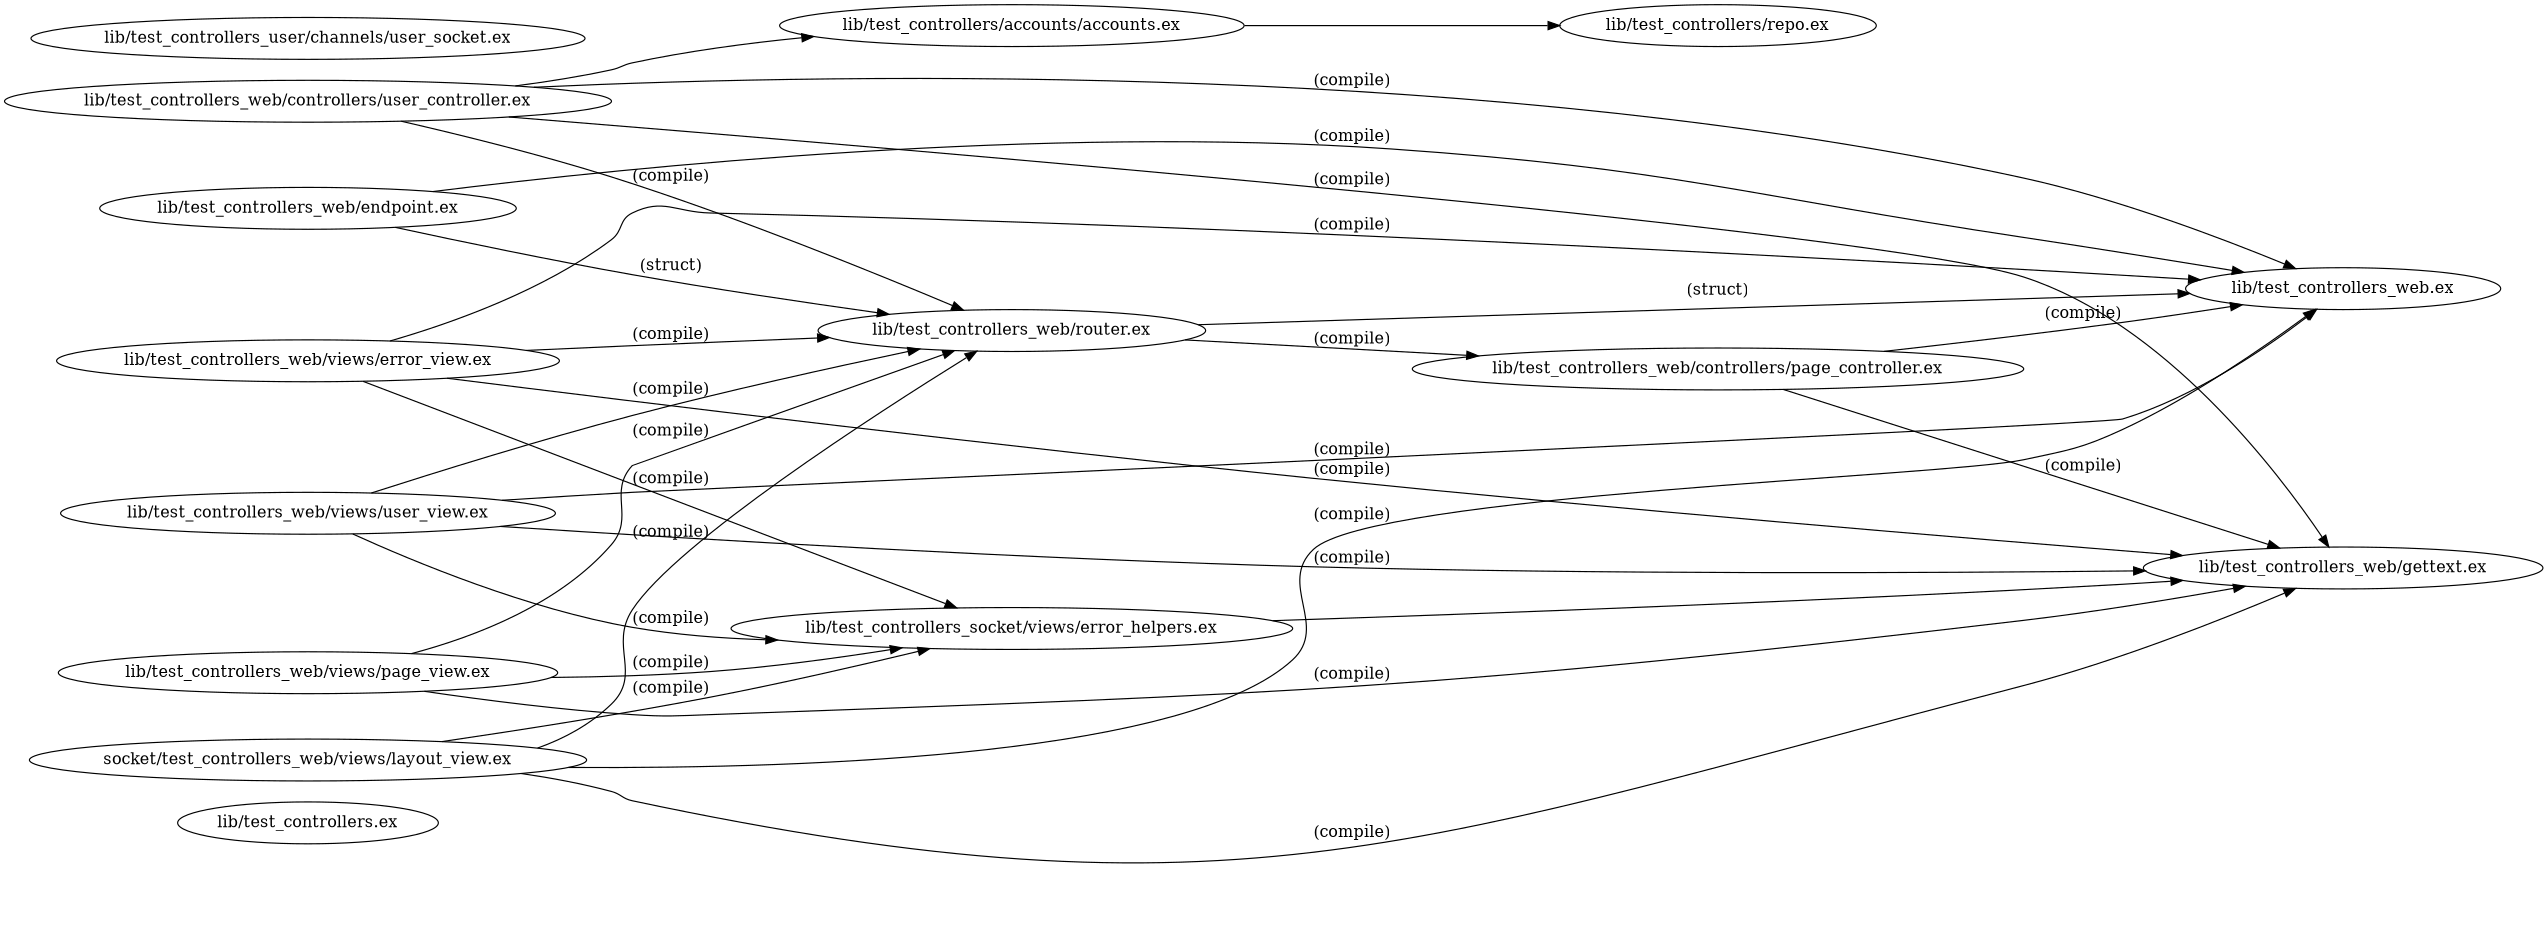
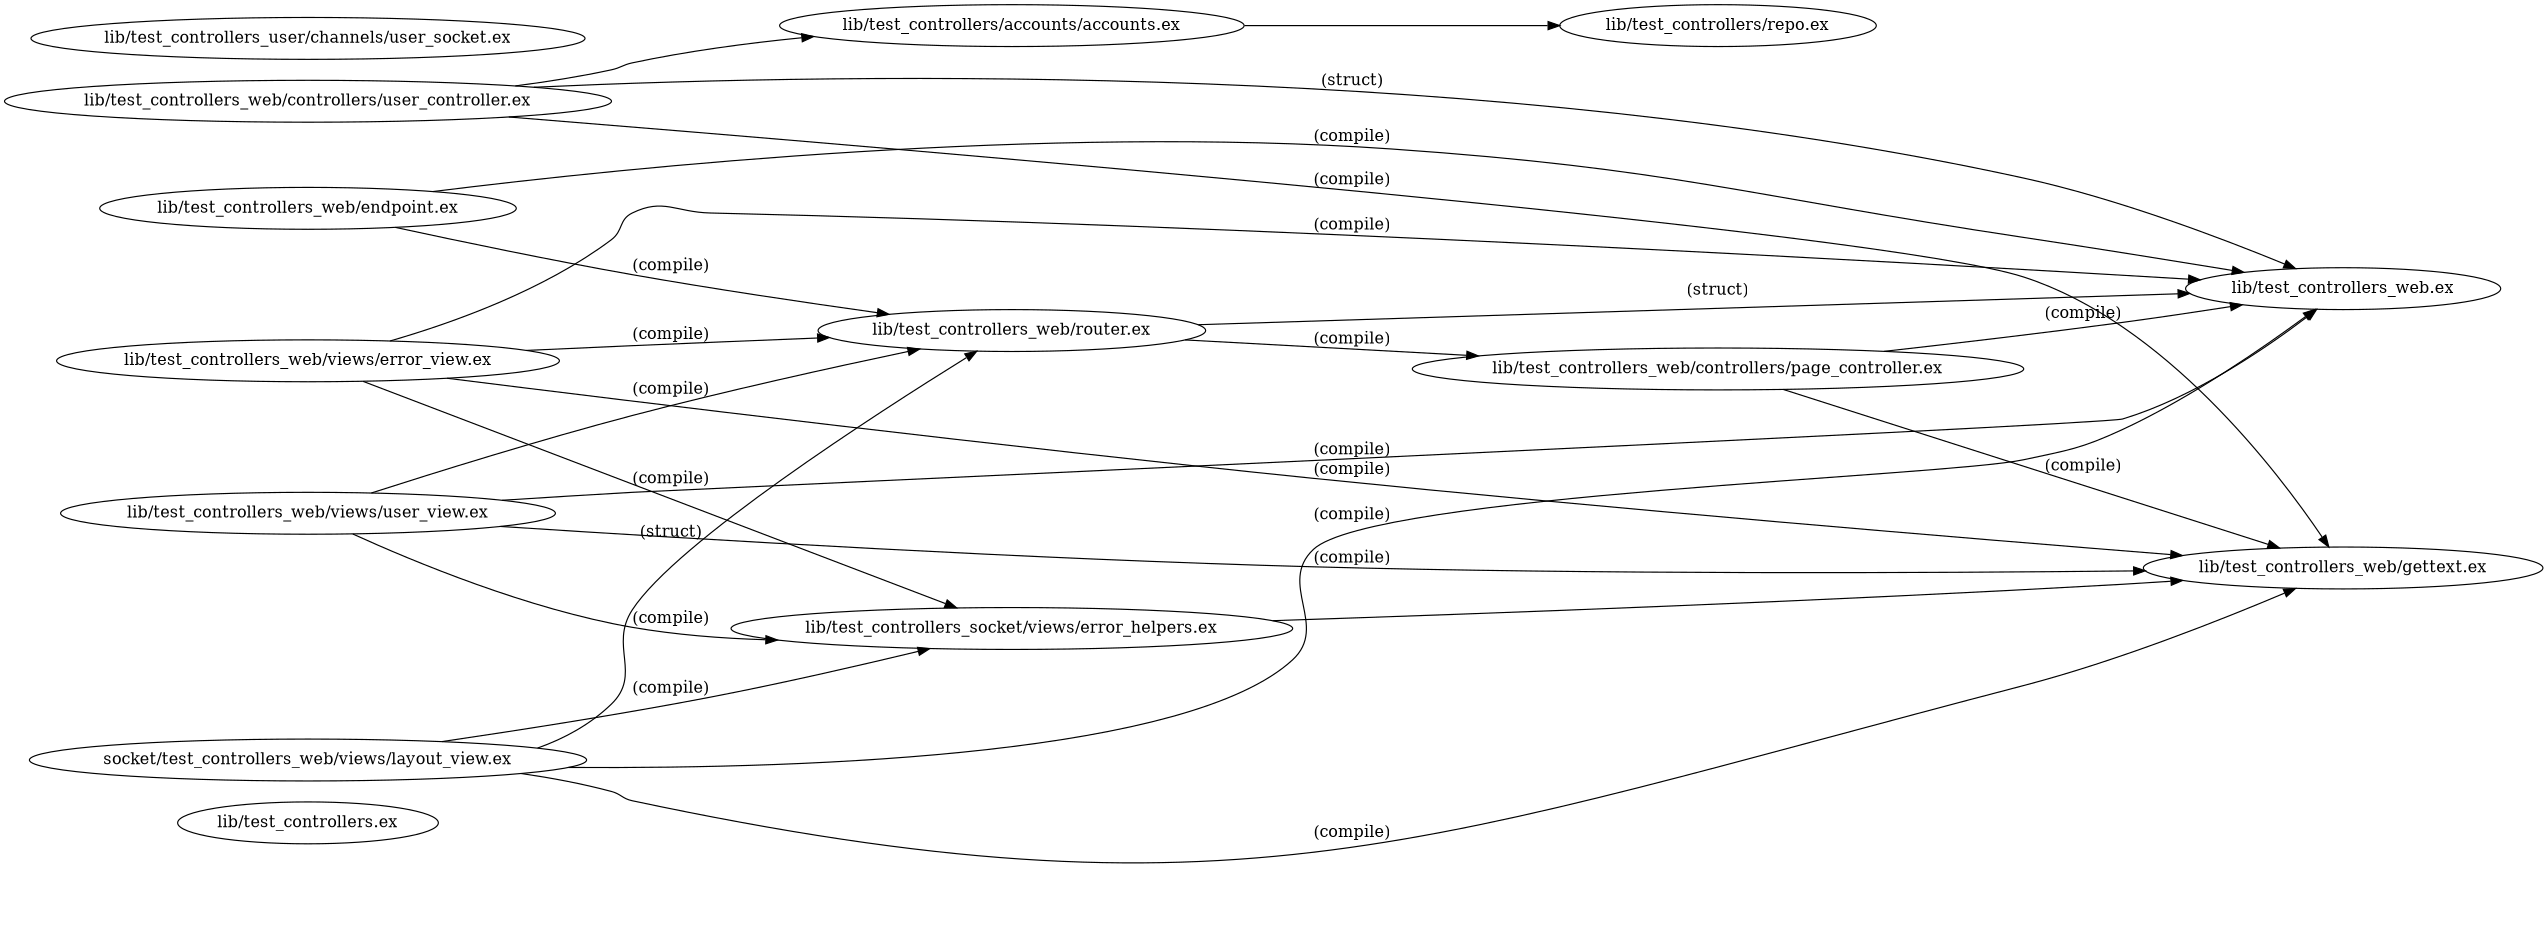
edge "lib/test_controllers_web/controllers/user_controller.ex" -> "lib/test_controllers_web.ex": label "(compile)" -> "(struct)"
edge "lib/test_controllers_web/controllers/user_controller.ex" -> "lib/test_controllers_web/router.ex": removed, label "(compile)"
edge "lib/test_controllers_web/endpoint.ex" -> "lib/test_controllers_web/router.ex": label "(struct)" -> "(compile)"
edge "socket/test_controllers_web/views/layout_view.ex" -> "lib/test_controllers_web/router.ex": label "(compile)" -> "(struct)"
node "lib/test_controllers_web/views/page_view.ex": removed
